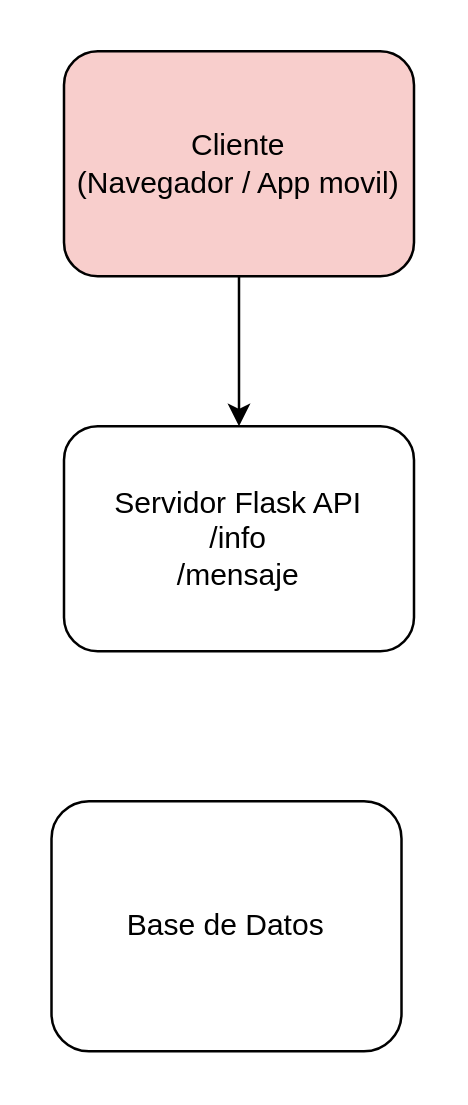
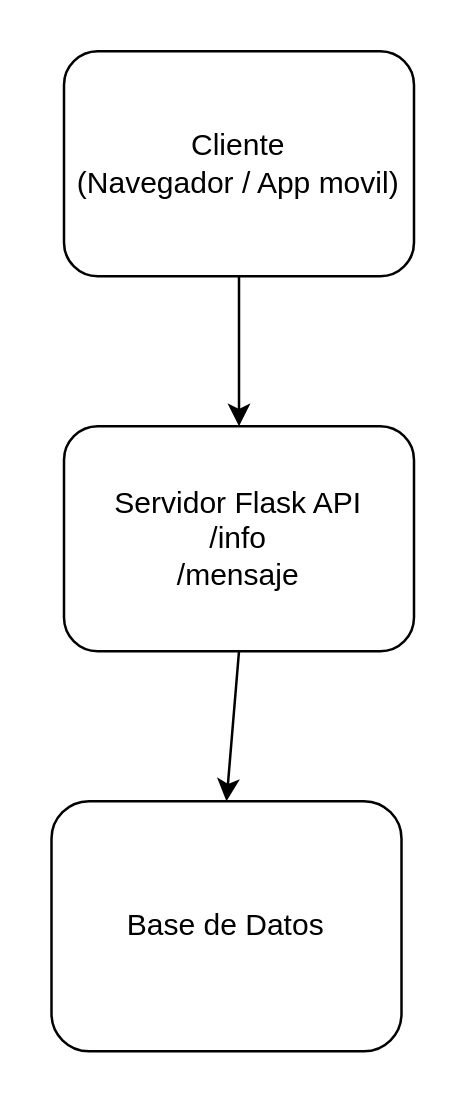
node "Cliente (Navegador / App movil)": fillcolor #f8cecc -> #ffffff
edge "Servidor Flask API /info /mensaje" -> "Base de Datos": added
